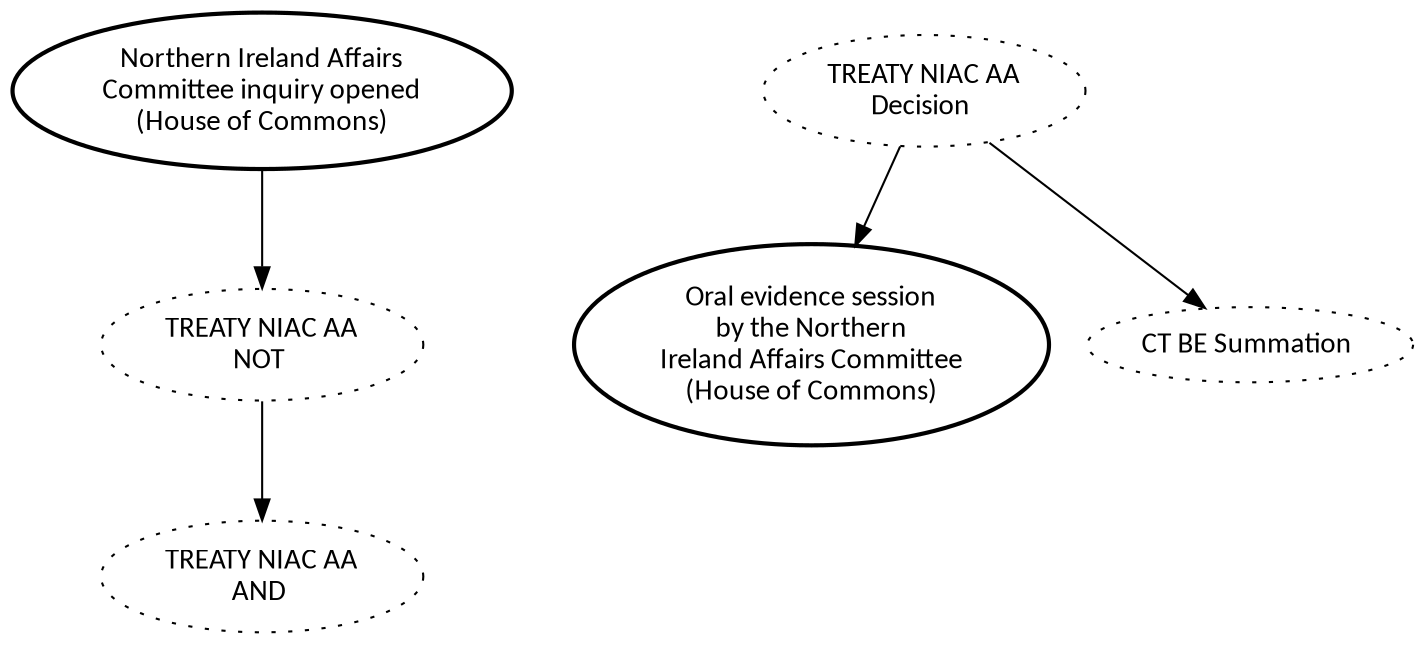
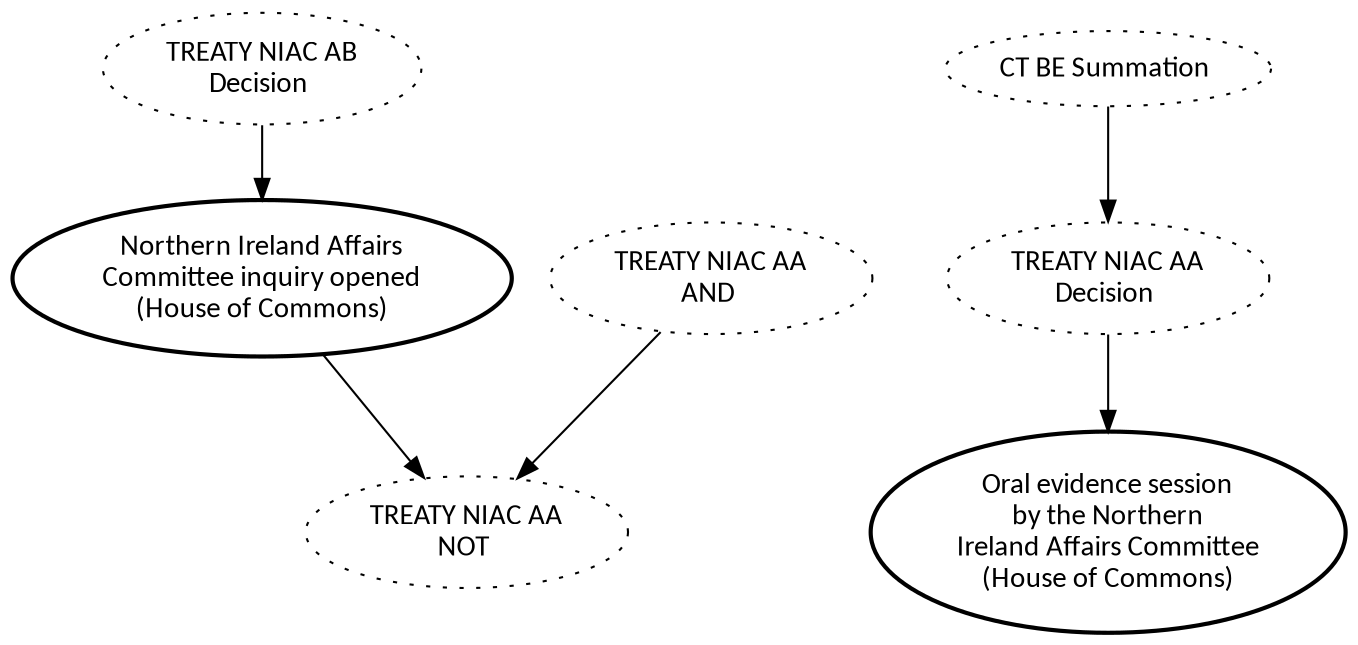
node "TREATY NIAC AB Decision": added
edge "TREATY NIAC AA Decision" -> "CT BE Summation": reversed
edge "TREATY NIAC AA NOT" -> "TREATY NIAC AA AND": reversed
